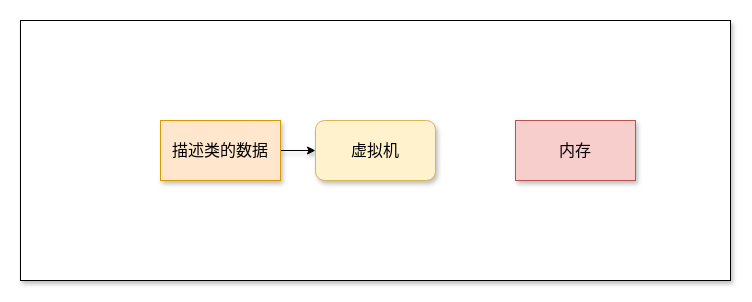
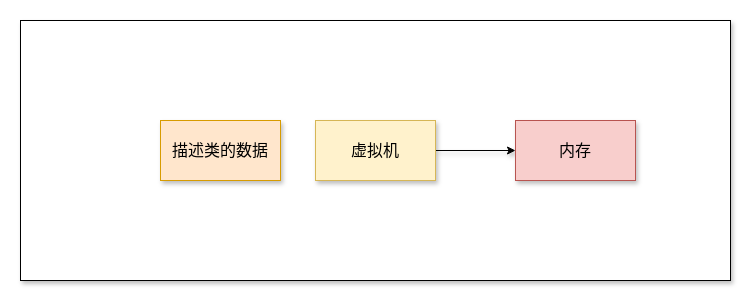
edge "描述类的数据" -> "虚拟机": removed
node "虚拟机": shape rounded rectangle -> rectangle
edge "虚拟机" -> "内存": added
